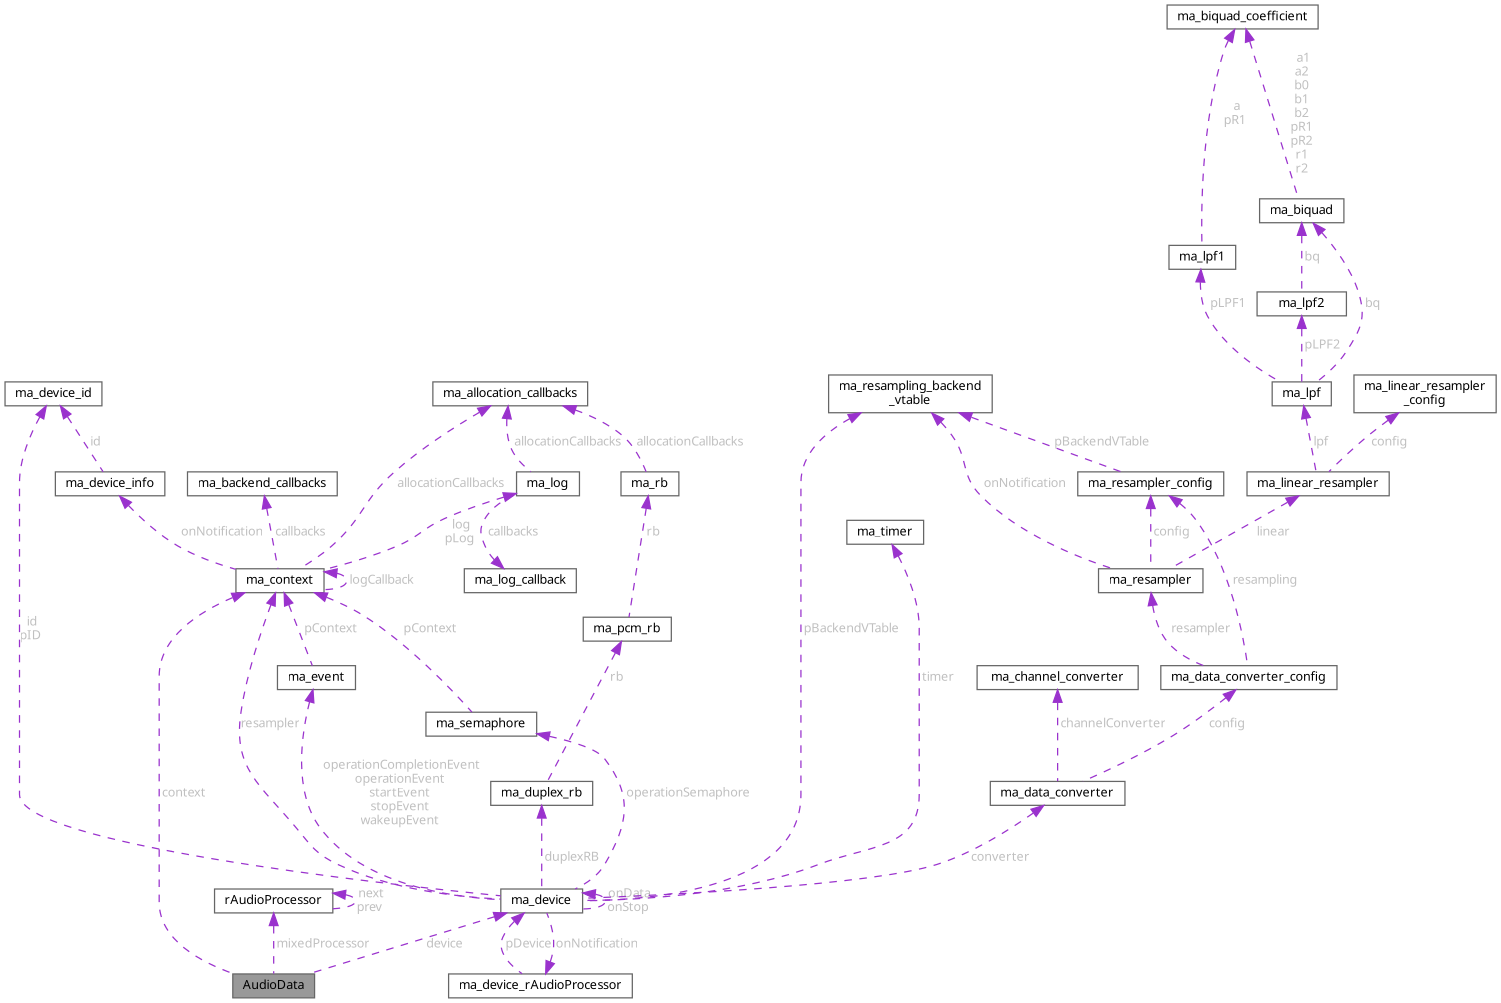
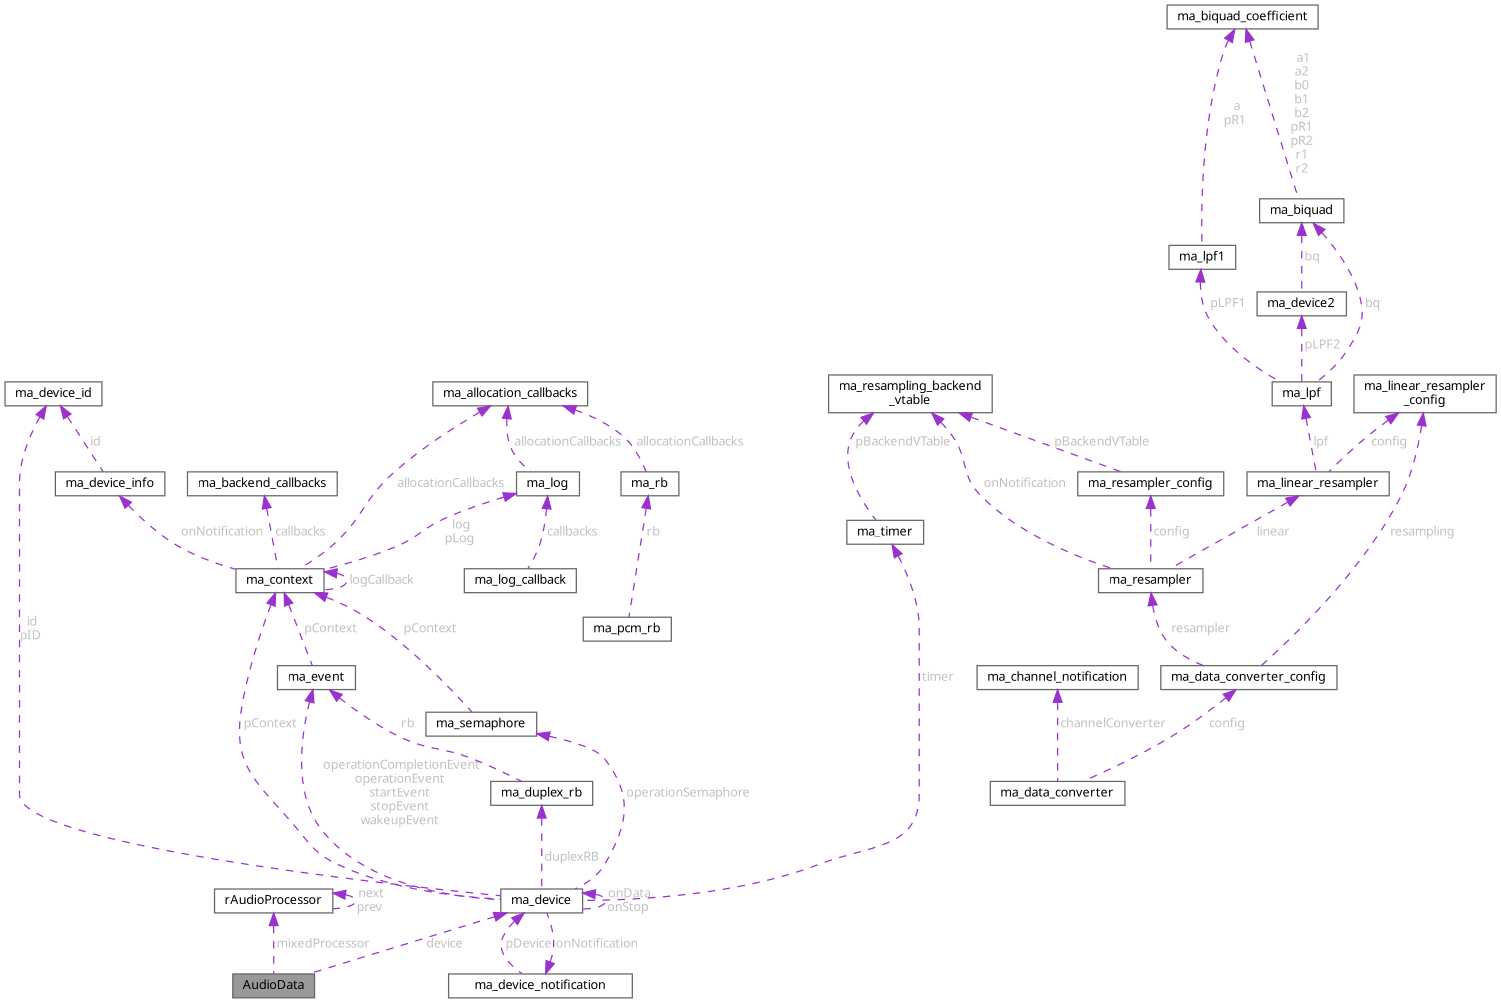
node "ma_lpf2": label "ma_lpf2" -> "ma_device2"
edge "ma_log" -> "ma_log_callback": reversed
edge "ma_data_converter_config" -> "ma_resampler_config": now "ma_data_converter_config" -> "ma_linear_resampler _config"
node "ma_channel_converter": label "ma_channel_converter" -> "ma_channel_notification"
edge "ma_duplex_rb" -> "ma_pcm_rb": now "ma_duplex_rb" -> "ma_event"
edge "ma_device" -> "ma_context": label " resampler" -> " pContext"
edge "ma_device" -> "ma_resampling_backend _vtable": now "ma_timer" -> "ma_resampling_backend _vtable"
edge "AudioData" -> "ma_context": removed, label "context"
edge "ma_device" -> "ma_data_converter": removed, label "converter"
node "ma_device_rAudioProcessor": label "ma_device_rAudioProcessor" -> "ma_device_notification"
